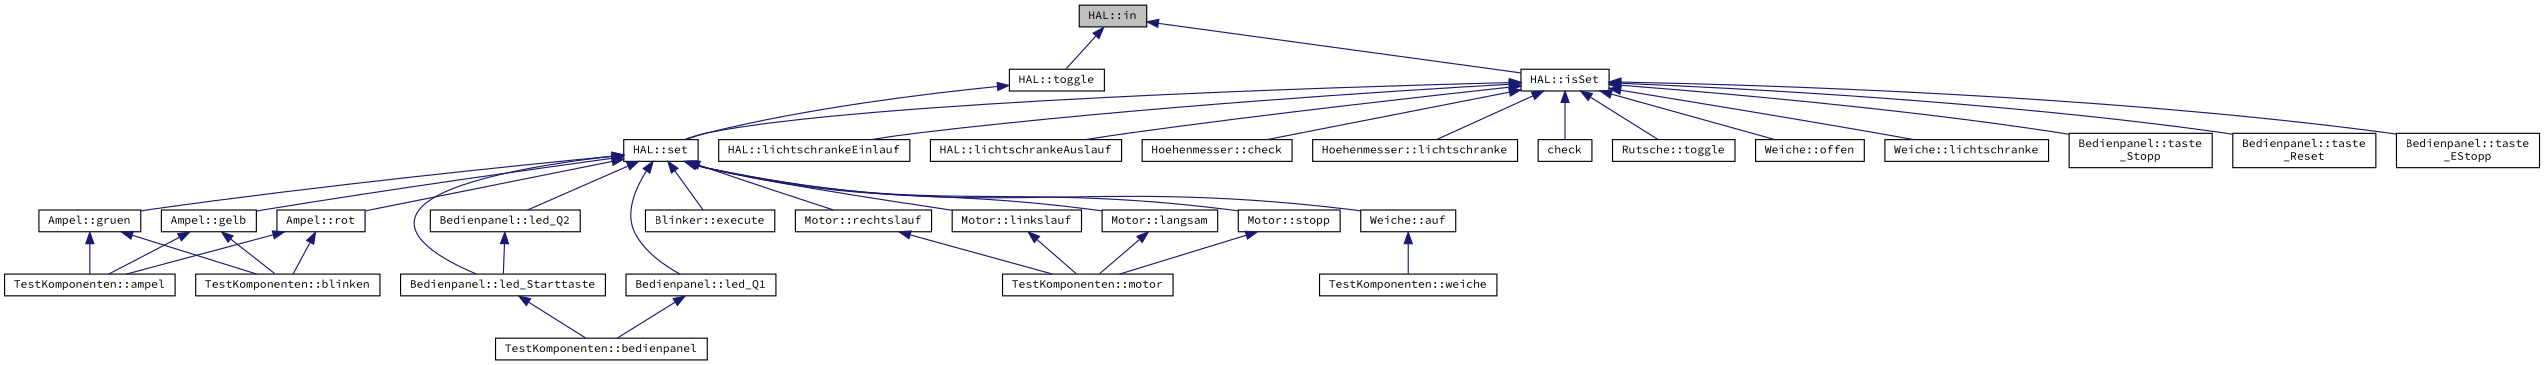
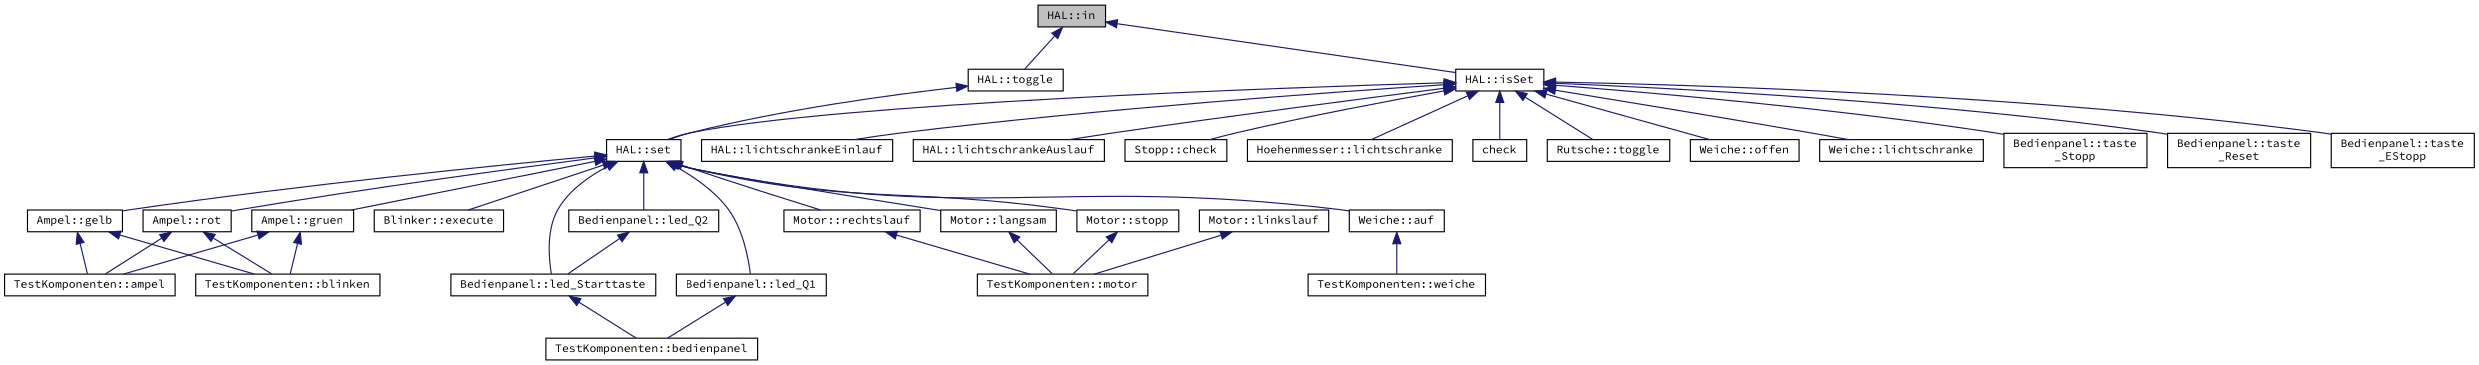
node "Hoehenmesser::check": label "Hoehenmesser::check" -> "Stopp::check"
edge "Motor::linkslauf" -> "HAL::set": removed
